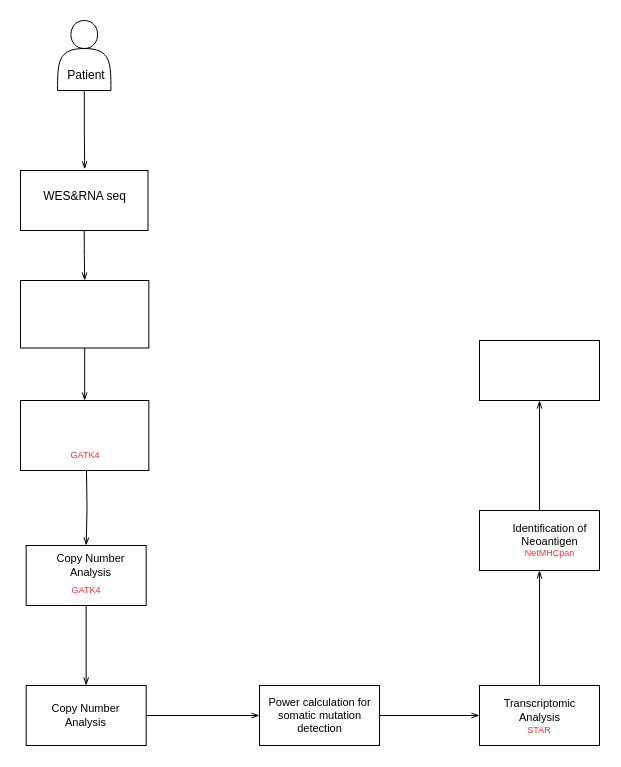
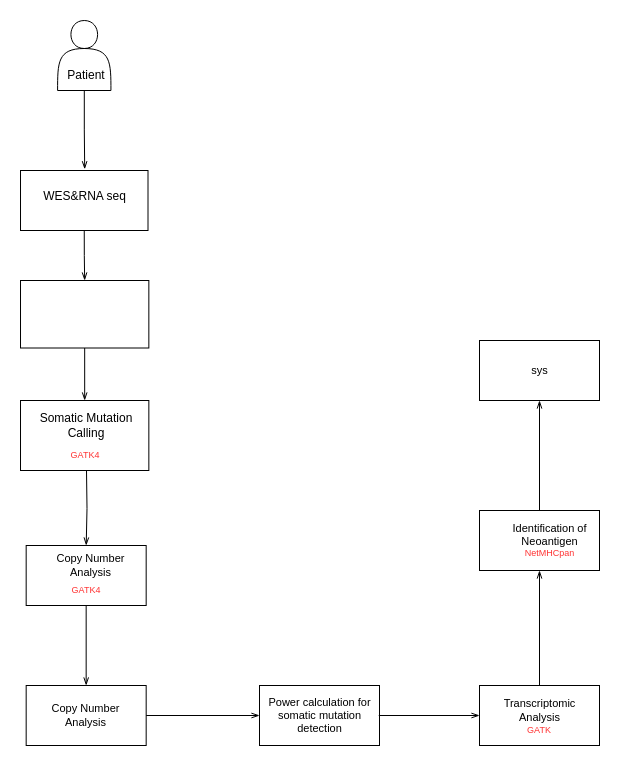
node "sys": added
node "Somatic Mutation Calling": added
node "STAR": label "STAR" -> "GATK"
